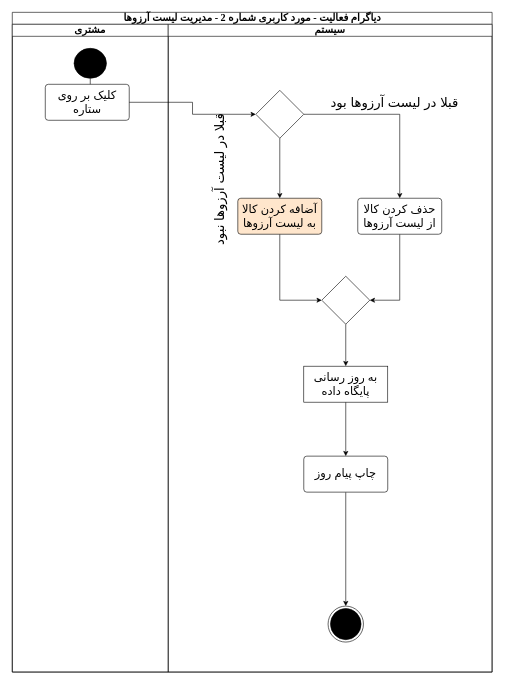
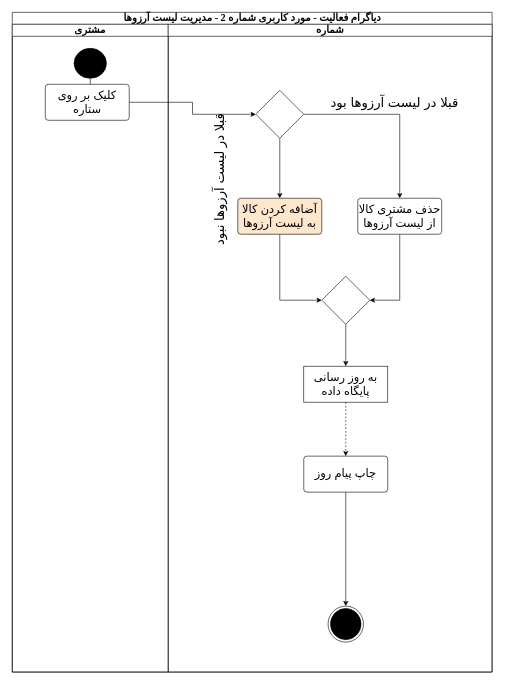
node "سیستم": label "سیستم" -> "شماره"
node "حذف کردن کالا از لیست آرزوها": label "حذف کردن کالا از لیست آرزوها" -> "حذف مشتری کالا از لیست آرزوها"
edge "به روز رسانی پایگاه داده" -> "چاپ پیام روز": style solid -> dashed
